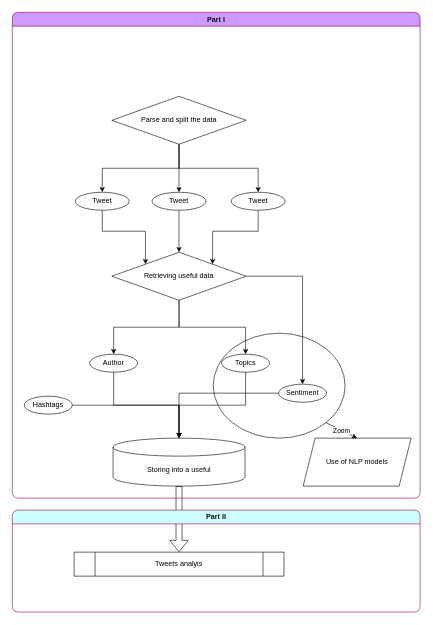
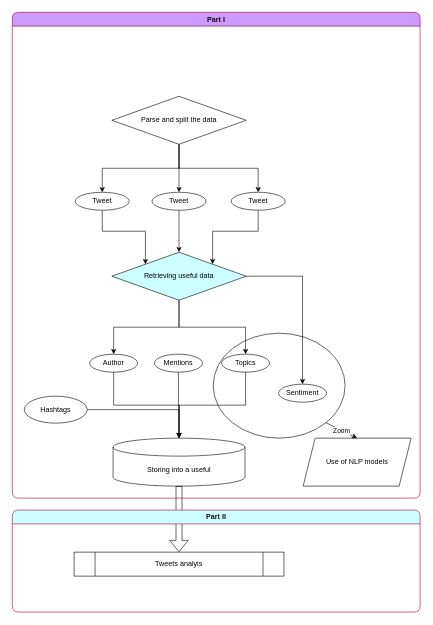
node "Retrieving useful data": fillcolor #ffffff -> #ccffff
node "Mentions": added
edge "Mentions" -> "Storing into a useful": added
edge "Sentiment" -> "Storing into a useful": removed
node "Hashtags": size 48x18 -> 63x27
